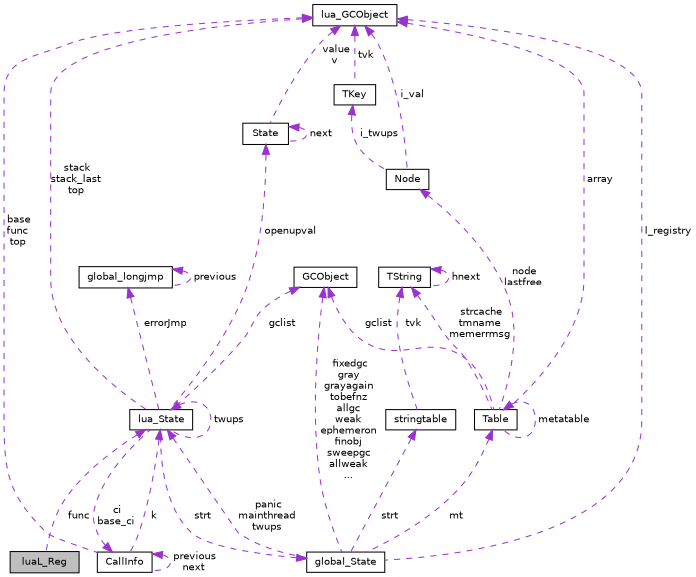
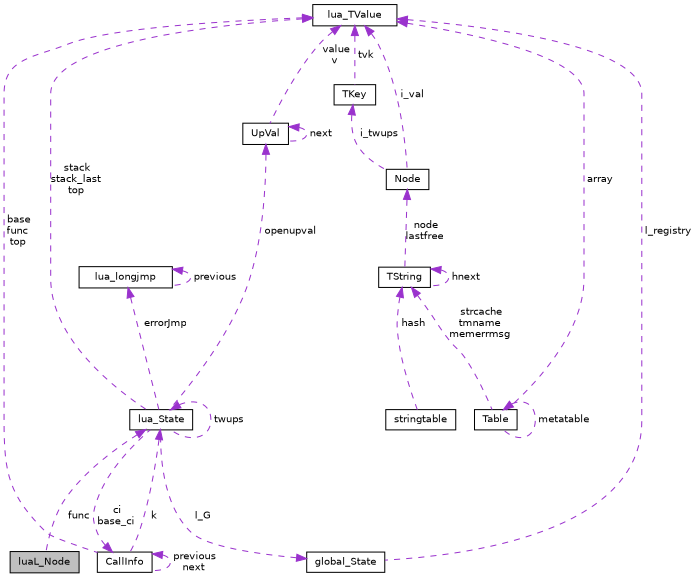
node "lua_GCObject": label "lua_GCObject" -> "lua_TValue"
node "State": label "State" -> "UpVal"
node "global_longjmp": label "global_longjmp" -> "lua_longjmp"
node "GCObject": removed
edge "Table" -> "Node": now "TString" -> "Node"
edge "stringtable" -> "TString": label " tvk" -> " hash"
edge "global_State" -> "stringtable": removed, label "strt"
edge "global_State" -> "Table": removed, label "mt"
edge "lua_State" -> "global_State": label " strt" -> " l_G"
edge "global_State" -> "lua_State": removed, label "panic mainthread twups"
node "luaL_Reg": label "luaL_Reg" -> "luaL_Node"
